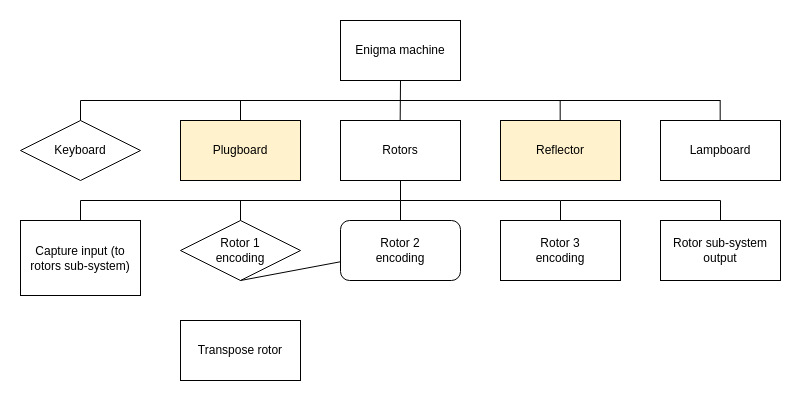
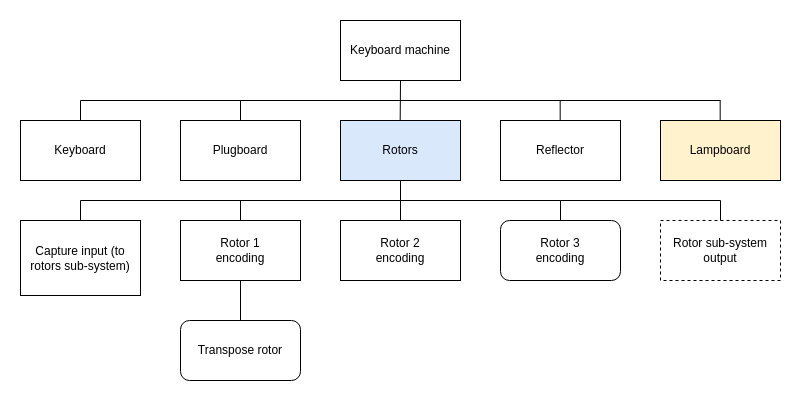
node "Enigma machine": label "Enigma machine" -> "Keyboard machine"
node "Keyboard": shape diamond -> rectangle
node "Plugboard": fillcolor #fff2cc -> #ffffff
node "Rotors": fillcolor #ffffff -> #dae8fc
node "Reflector": fillcolor #fff2cc -> #ffffff
node "Lampboard": fillcolor #ffffff -> #fff2cc
node "Rotor 1 encoding": shape diamond -> rectangle
node "Rotor 2 encoding": shape rounded rectangle -> rectangle
node "Rotor 3 encoding": shape rectangle -> rounded rectangle
node "Rotor sub-system output": style solid -> dashed
edge "Rotor 1 encoding" -- "Rotor 2 encoding": now "Rotor 1 encoding" -- "Transpose rotor"
node "Transpose rotor": shape rectangle -> rounded rectangle
